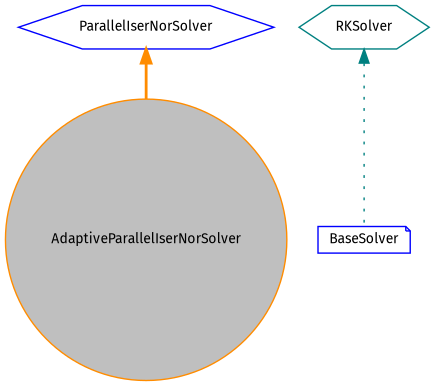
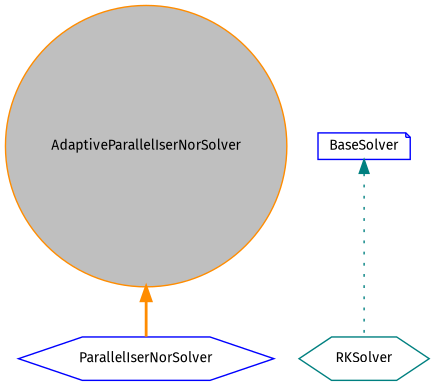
edge "AdaptiveParallelIserNorSolver" -> "ParallelIserNorSolver": reversed
edge "BaseSolver" -> "RKSolver": reversed
